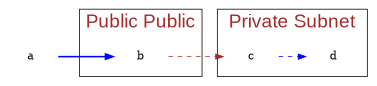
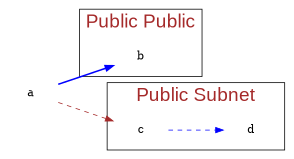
cluster "Private Subnet": label "Private Subnet" -> "Public Subnet"
edge "b" -> "c": now "a" -> "c"
